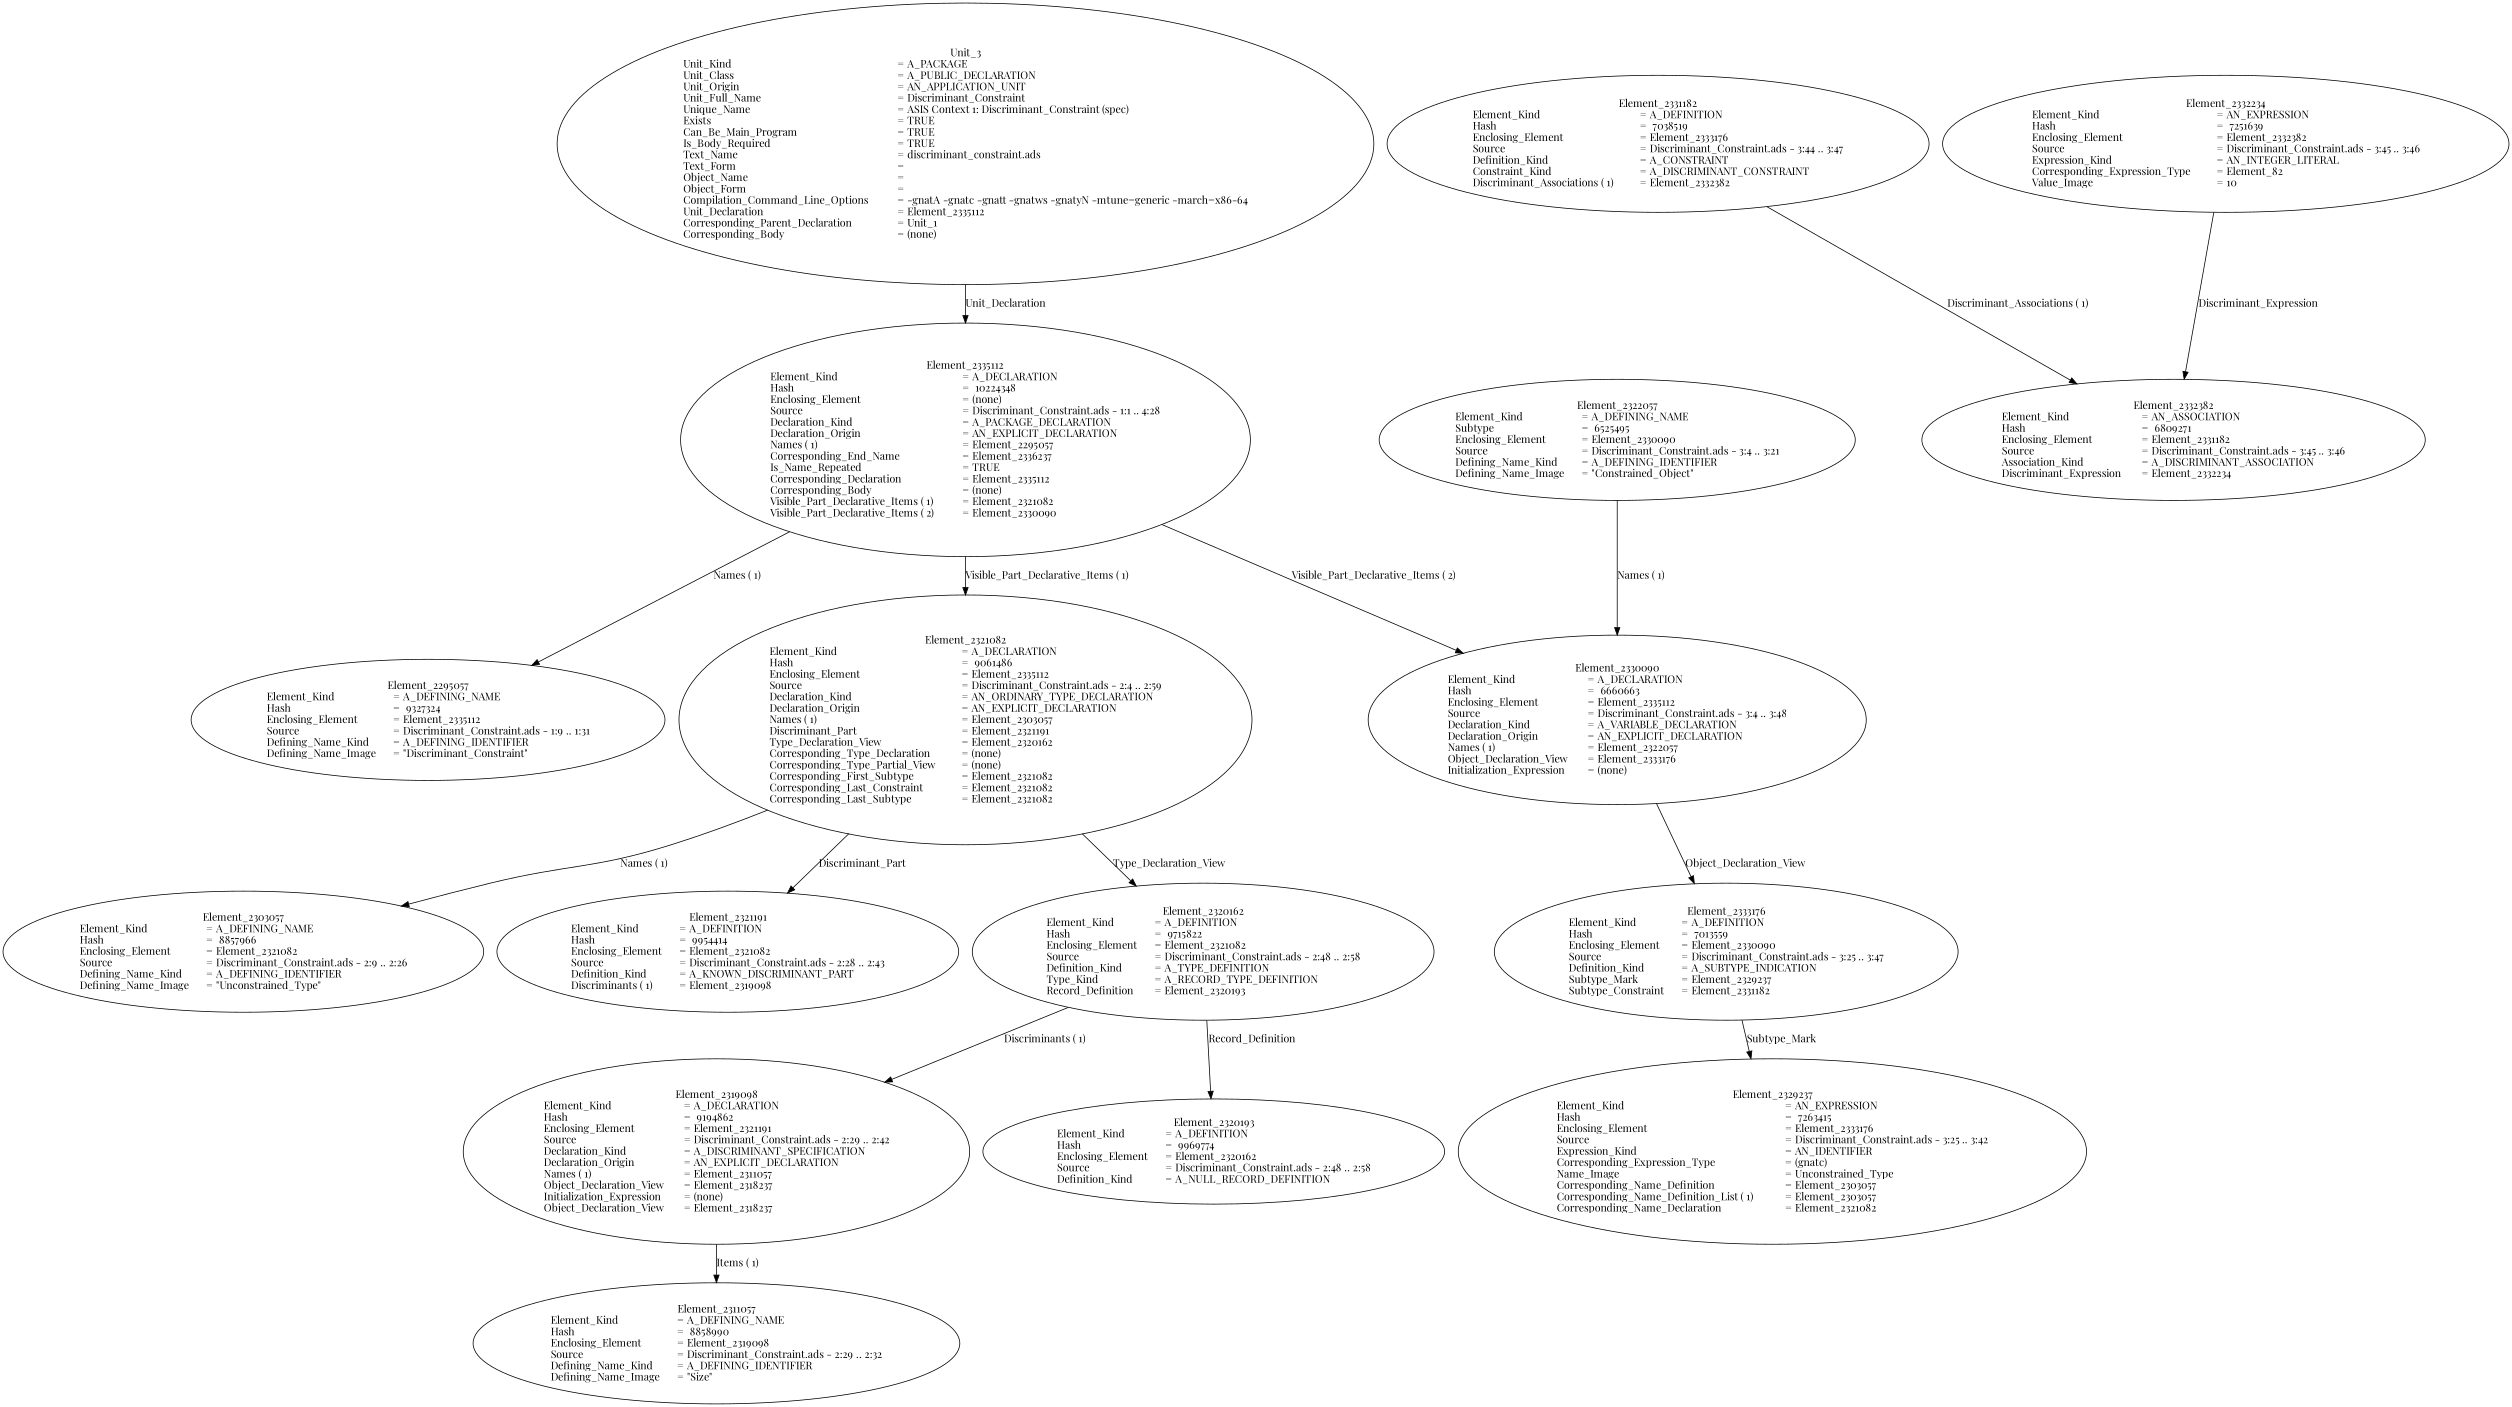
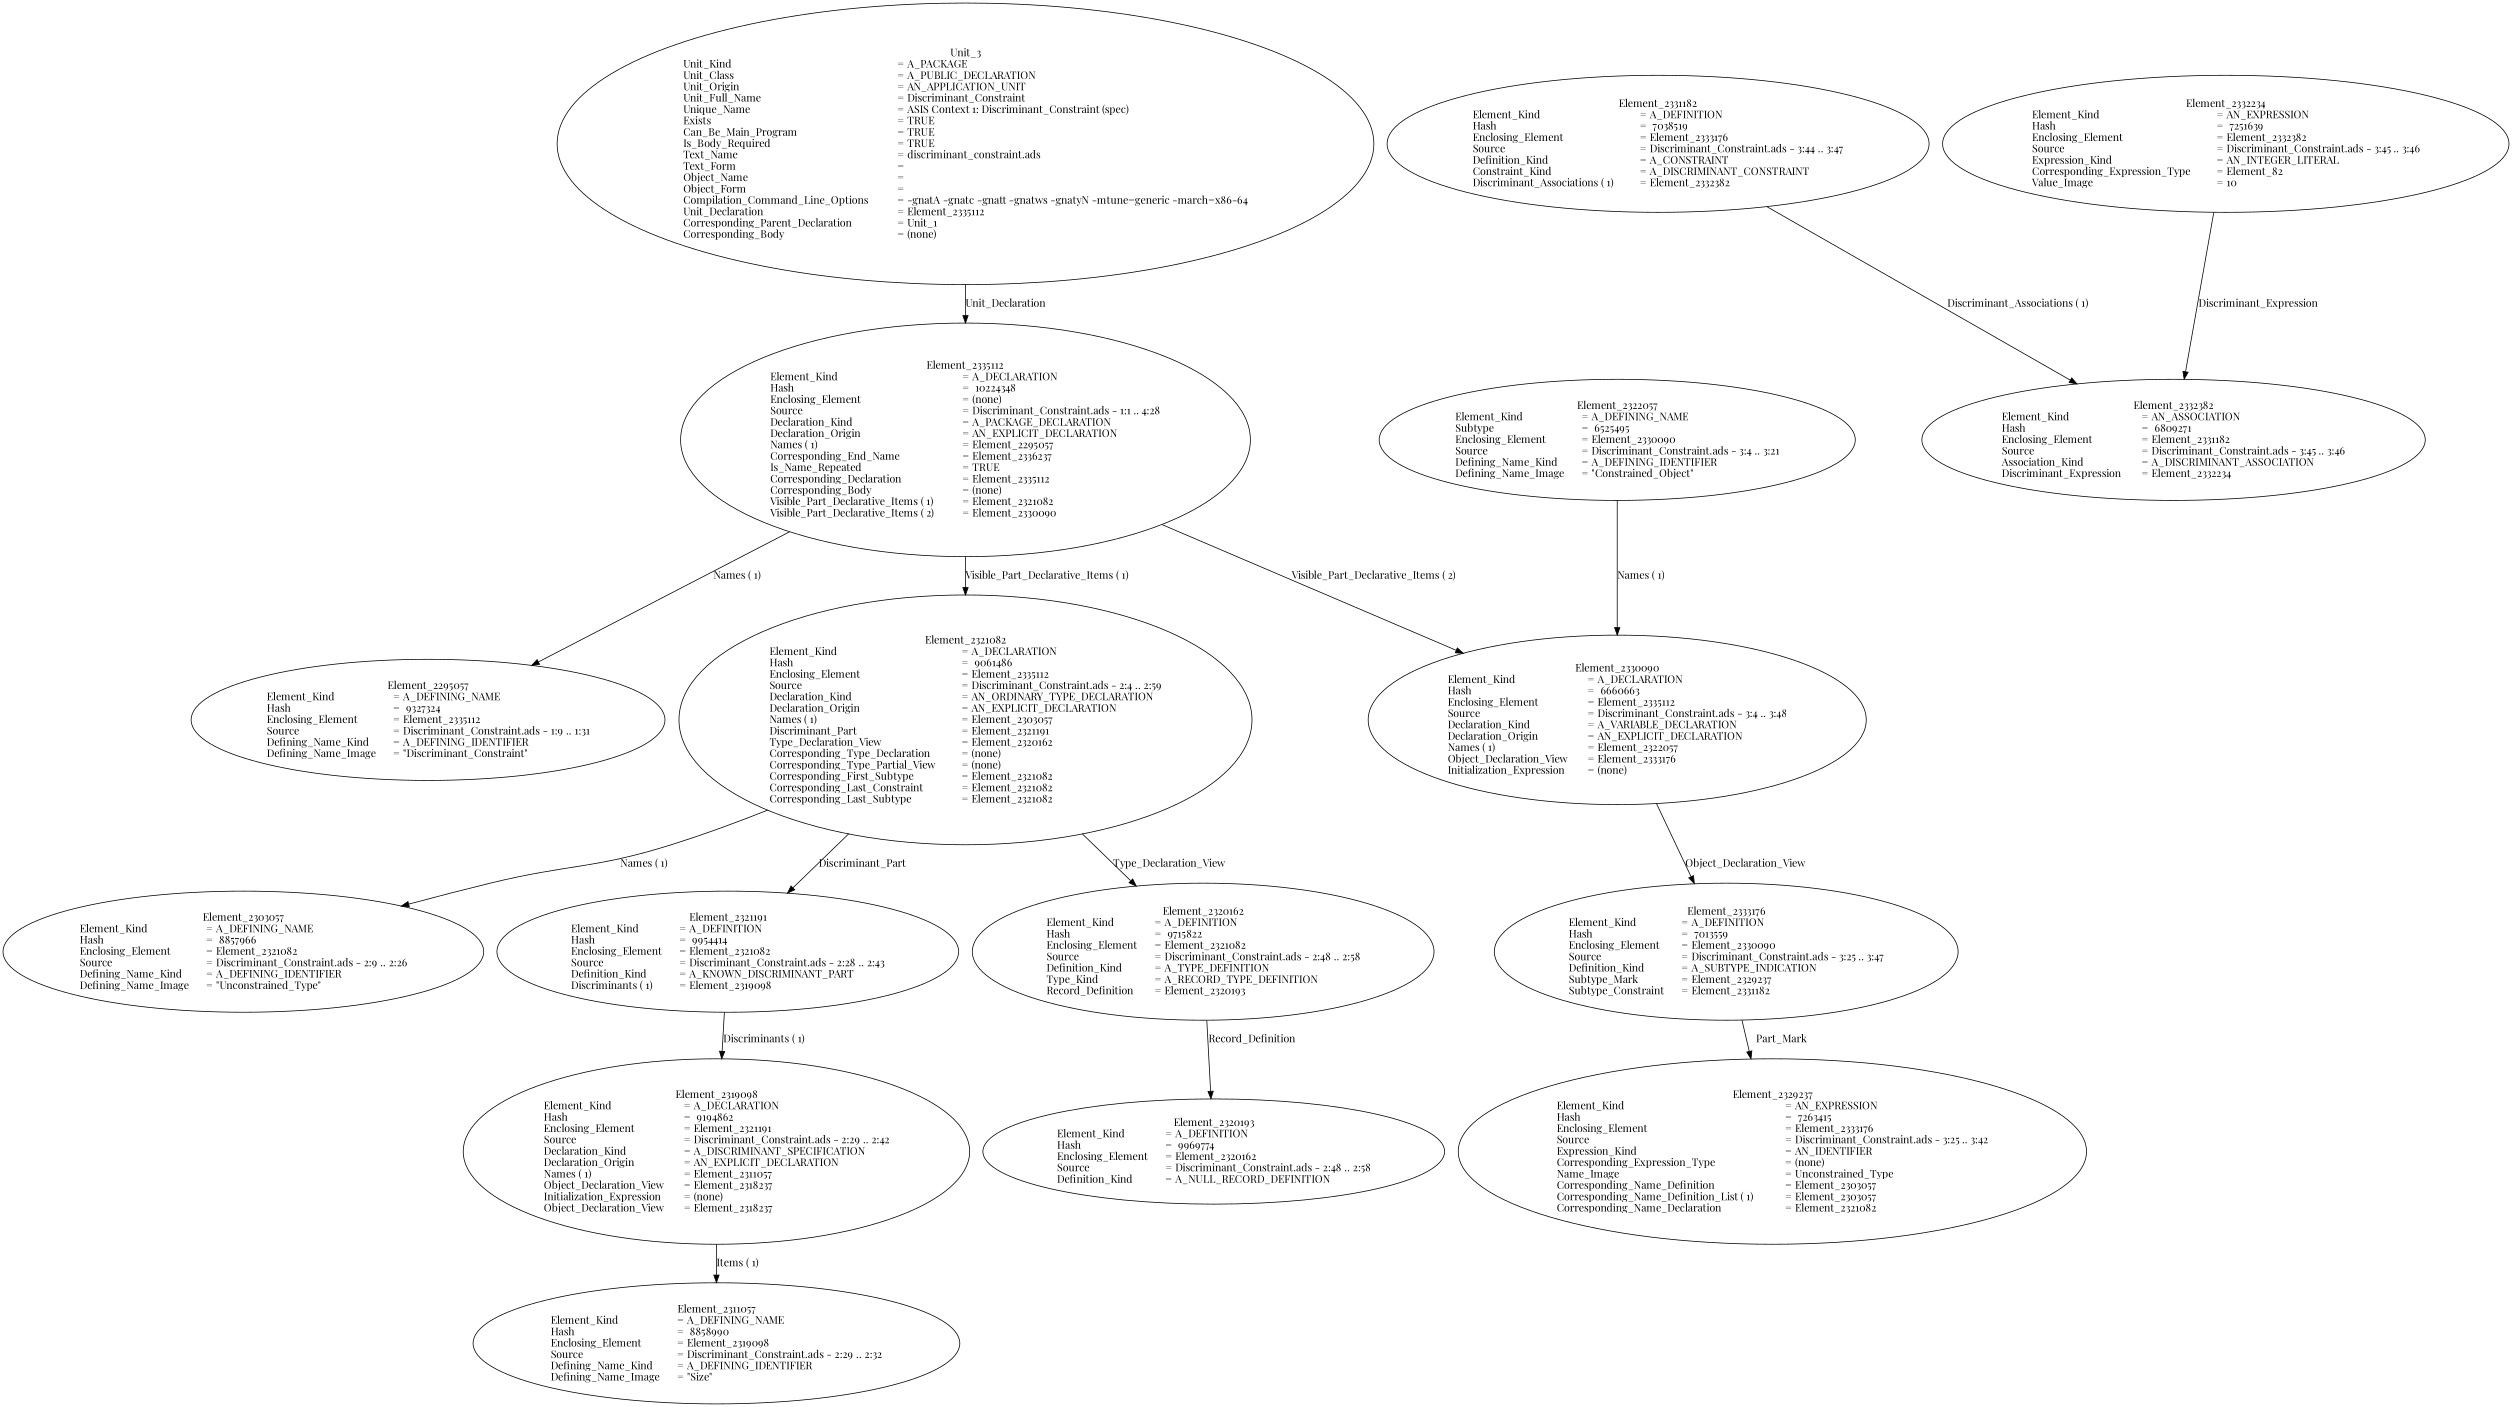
edge "Element_2333176" -> "Element_2329237": label "Subtype_Mark" -> "Part_Mark"
edge "Element_2320162" -> "Element_2319098": now "Element_2321191" -> "Element_2319098"
node "Element_2329237": text "(gnatc)" -> "(none)"
